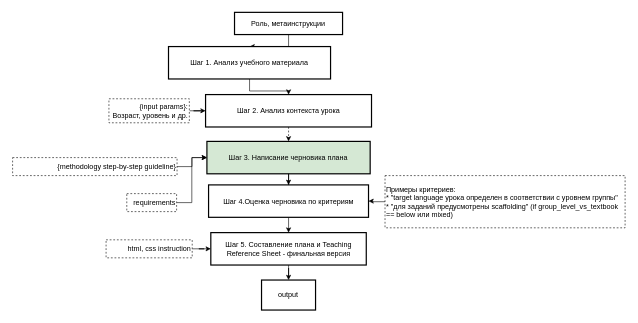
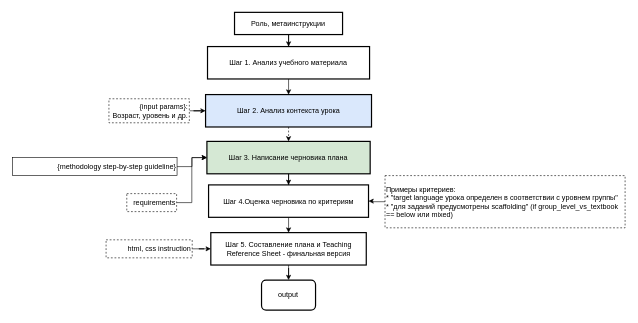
node "Шаг 1. Анализ учебного материала": moved (249, 63) -> (288, 63)
node "Шаг 2. Анализ контекста урока": fillcolor #ffffff -> #dae8fc
node "{methodology step-by-step guideline}": style dashed -> solid
node "output": shape rectangle -> rounded rectangle
